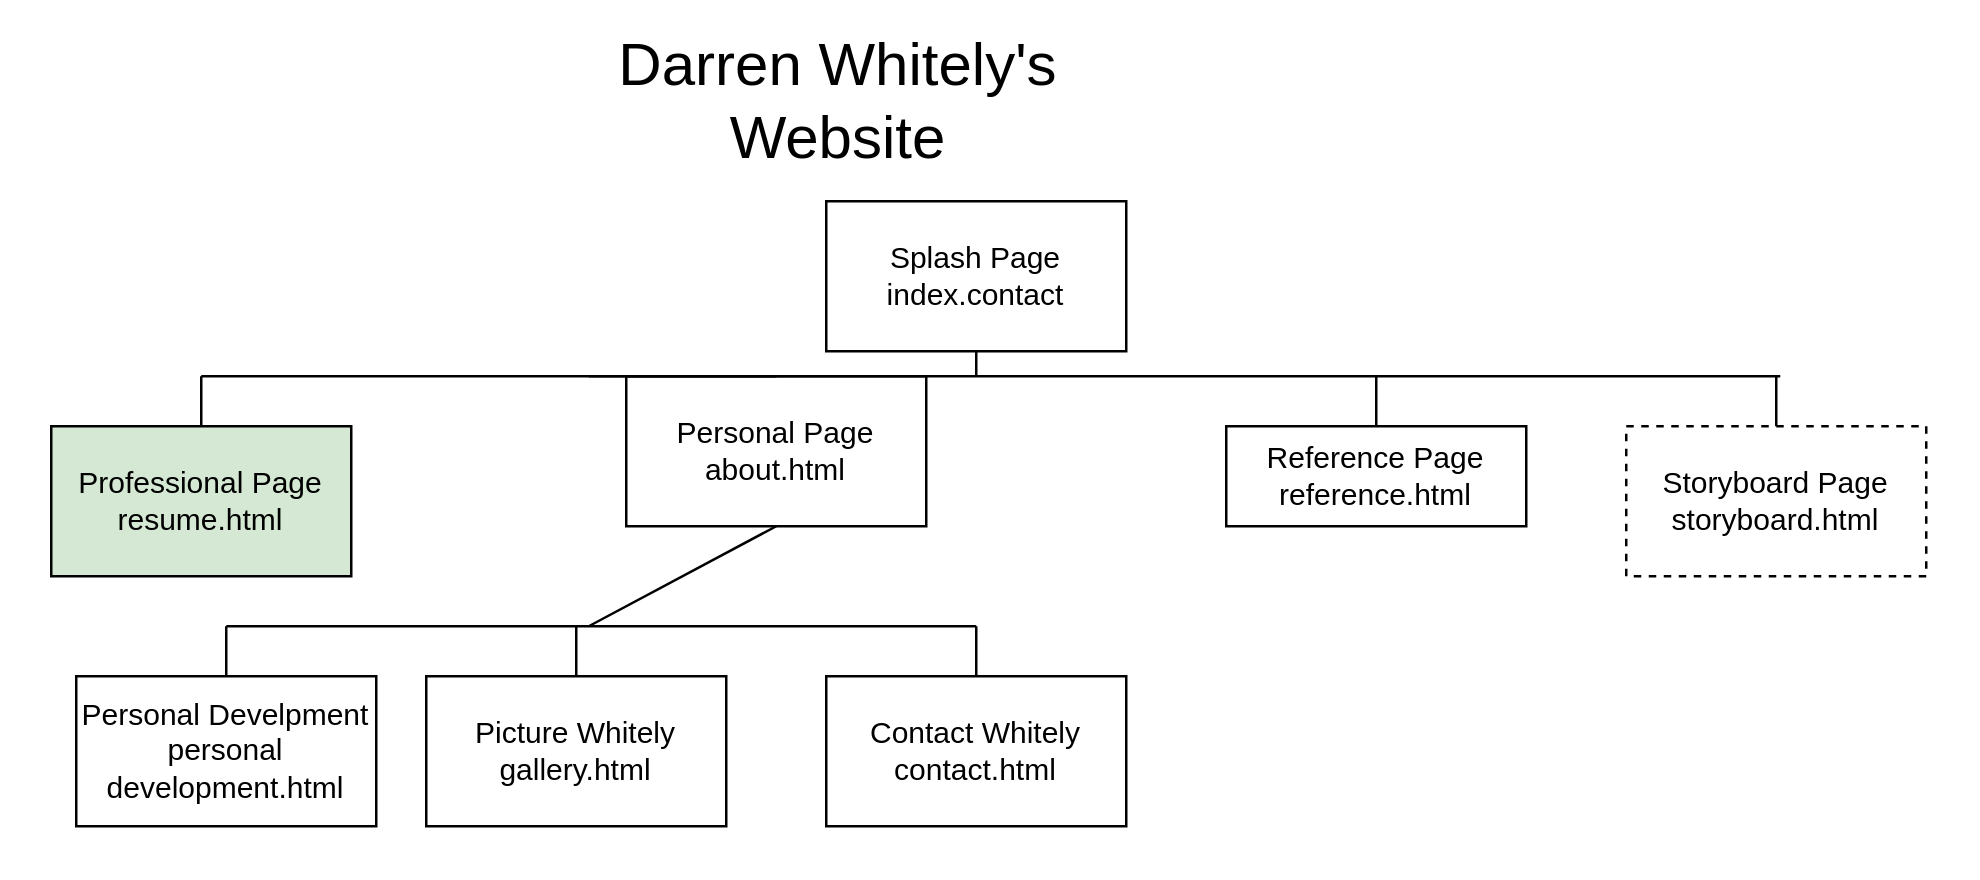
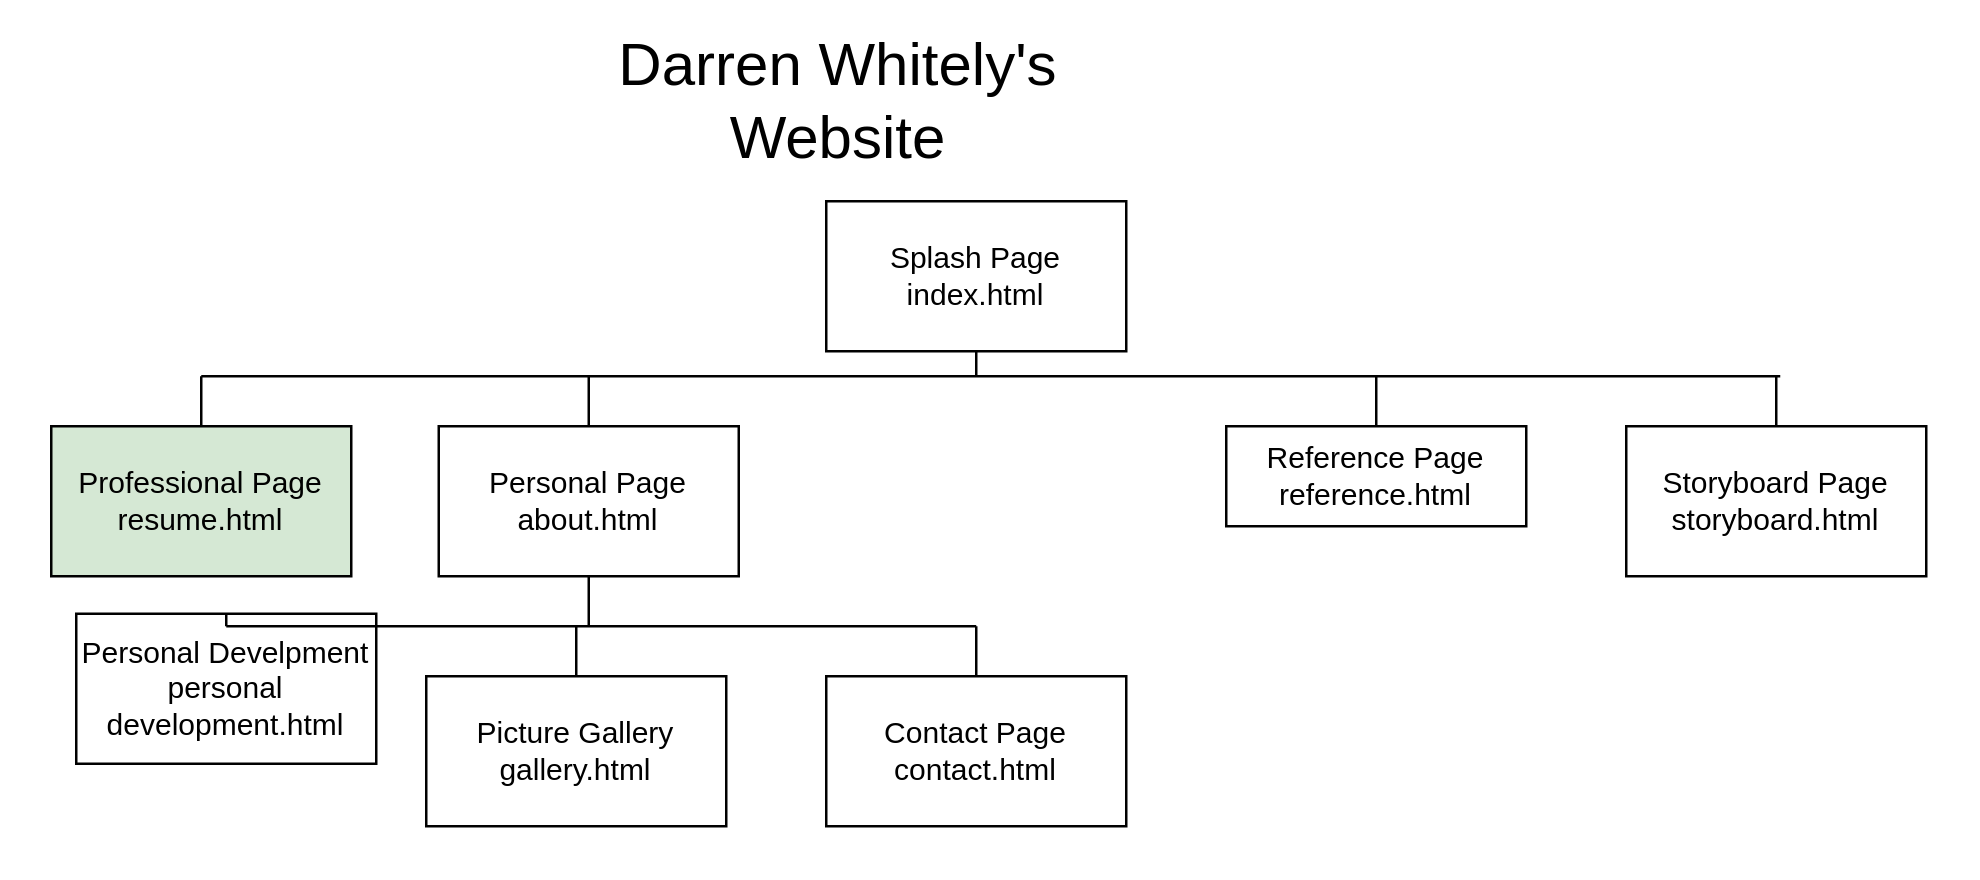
node "Splash Page index.contact": label "Splash Page index.contact" -> "Splash Page index.html"
node "Personal Page about.html": moved (776, 451) -> (589, 501)
node "Storyboard Page storyboard.html": style dashed -> solid
node "Personal Develpment personal development.html": moved (226, 751) -> (226, 689)
node "Picture Whitely gallery.html": label "Picture Whitely gallery.html" -> "Picture Gallery gallery.html"
node "Contact Whitely contact.html": label "Contact Whitely contact.html" -> "Contact Page contact.html"
